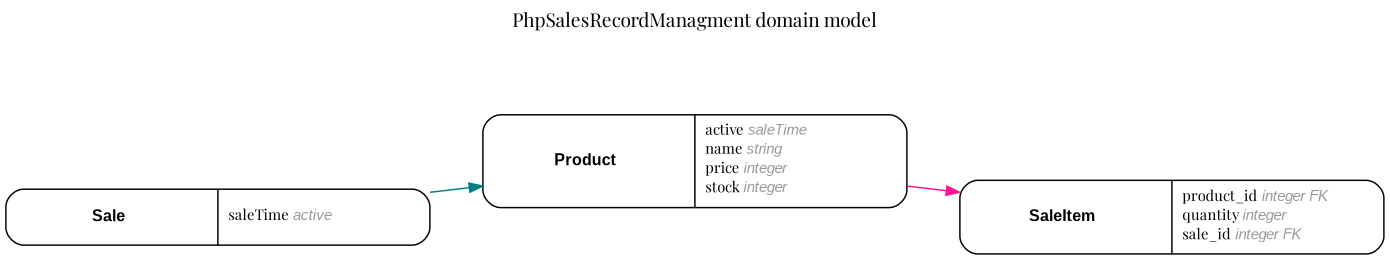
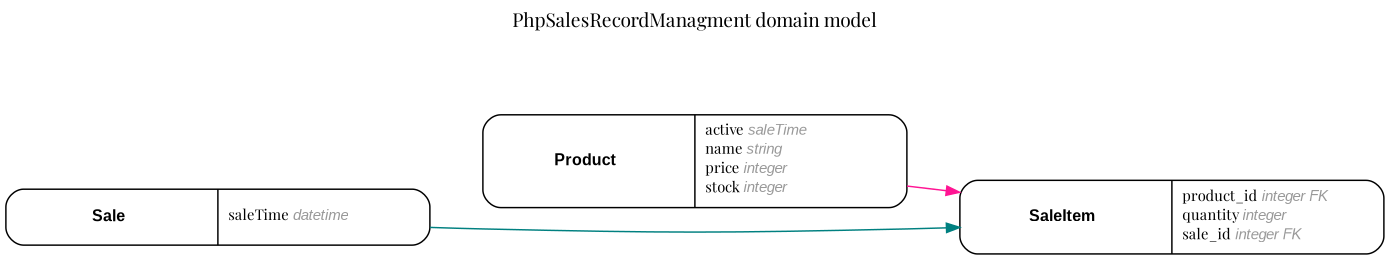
edge "Product" -- "Sale": now "SaleItem" -- "Sale"
node "Sale": text "active" -> "datetime"
